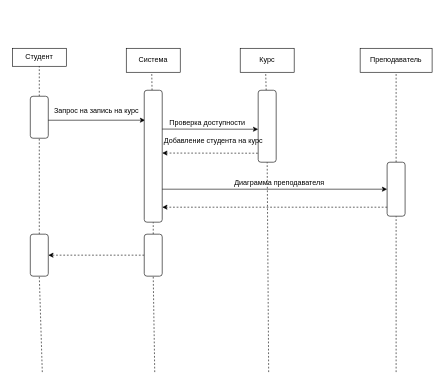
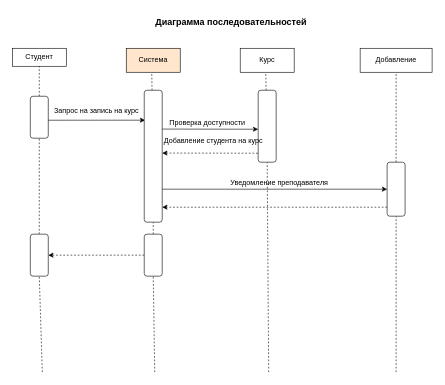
node "Диаграмма последовательностей": added
node "Система": fillcolor #ffffff -> #ffe6cc
node "Преподаватель": label "Преподаватель" -> "Добавление"
node "Диаграмма преподавателя": label "Диаграмма преподавателя" -> "Уведомление преподавателя"
